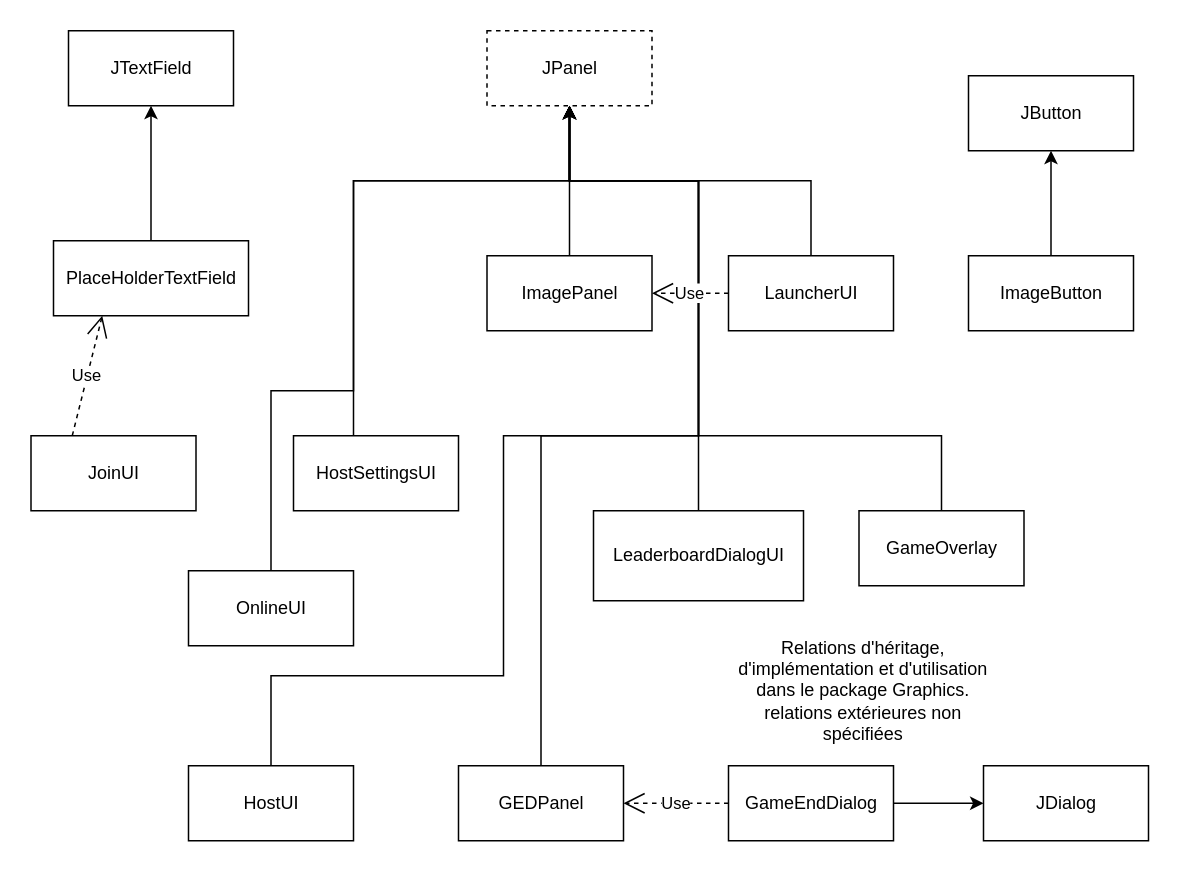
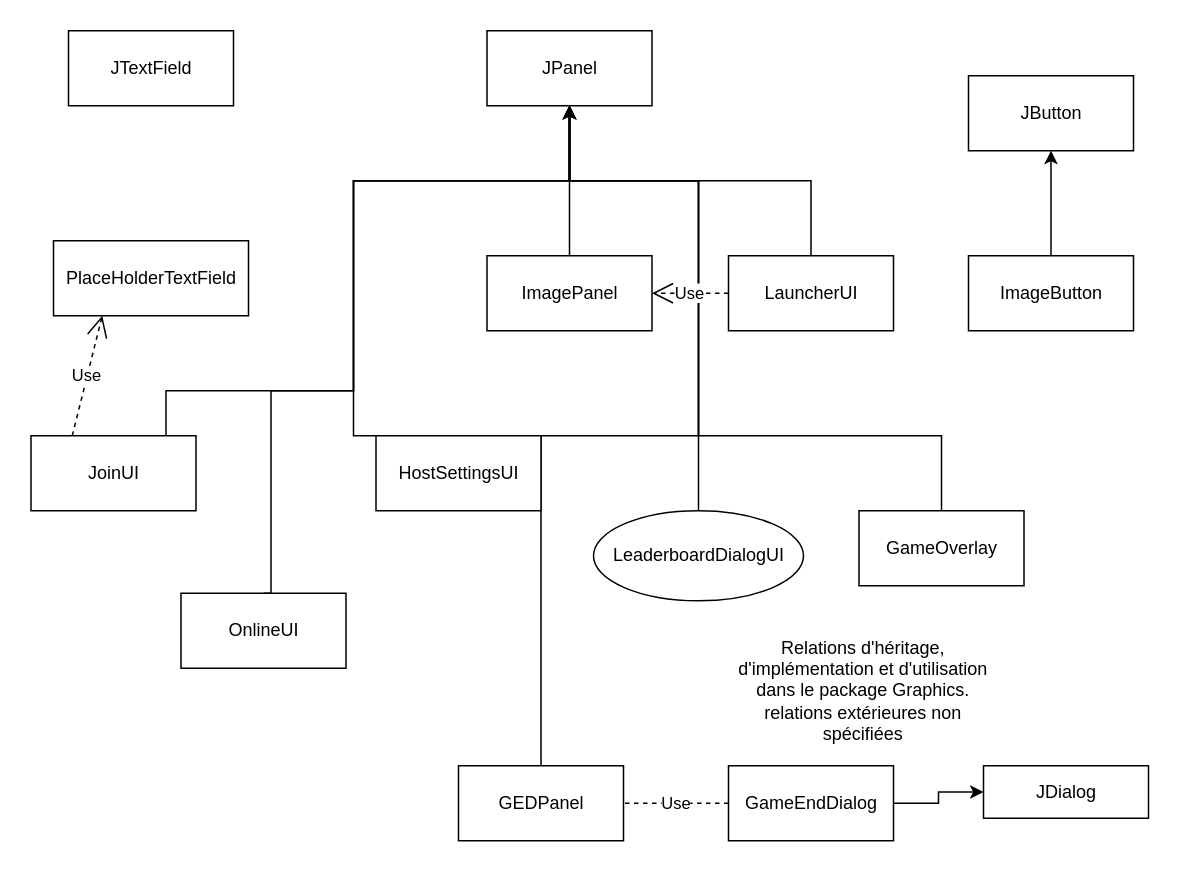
node "JPanel": style dashed -> solid
edge "PlaceHolderTextField" -> "JTextField": removed
edge "JoinUI" -> "JPanel": added
node "HostSettingsUI": moved (376, 473) -> (458, 473)
node "LeaderboardDialogUI": shape rectangle -> ellipse
node "OnlineUI": moved (271, 608) -> (263, 631)
edge "HostUI" -> "JPanel": removed
node "HostUI": removed
edge "GameEndDialog" -> "GEDPanel": arrowhead open -> none
node "JDialog": size 165x75 -> 165x53
